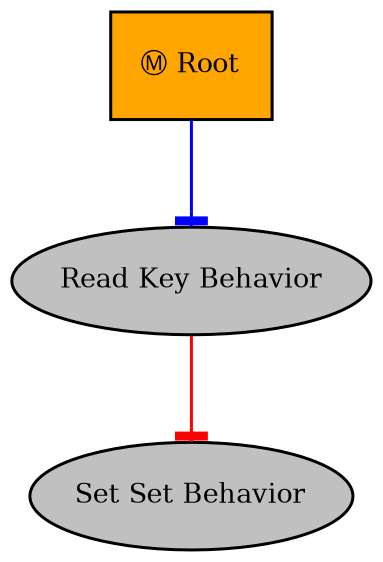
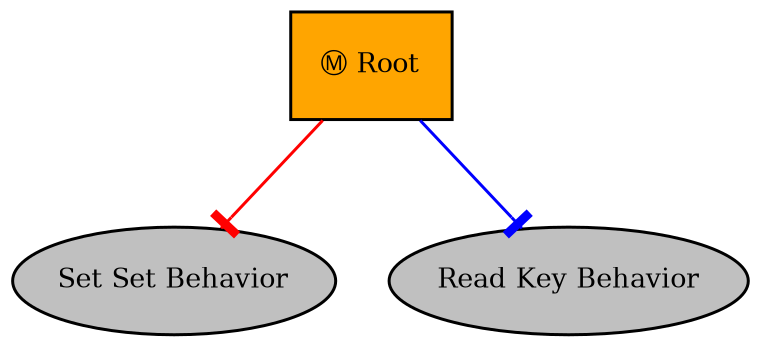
edge "Read Key Behavior" -> "Set Set Behavior": now "Ⓜ Root" -> "Set Set Behavior"
